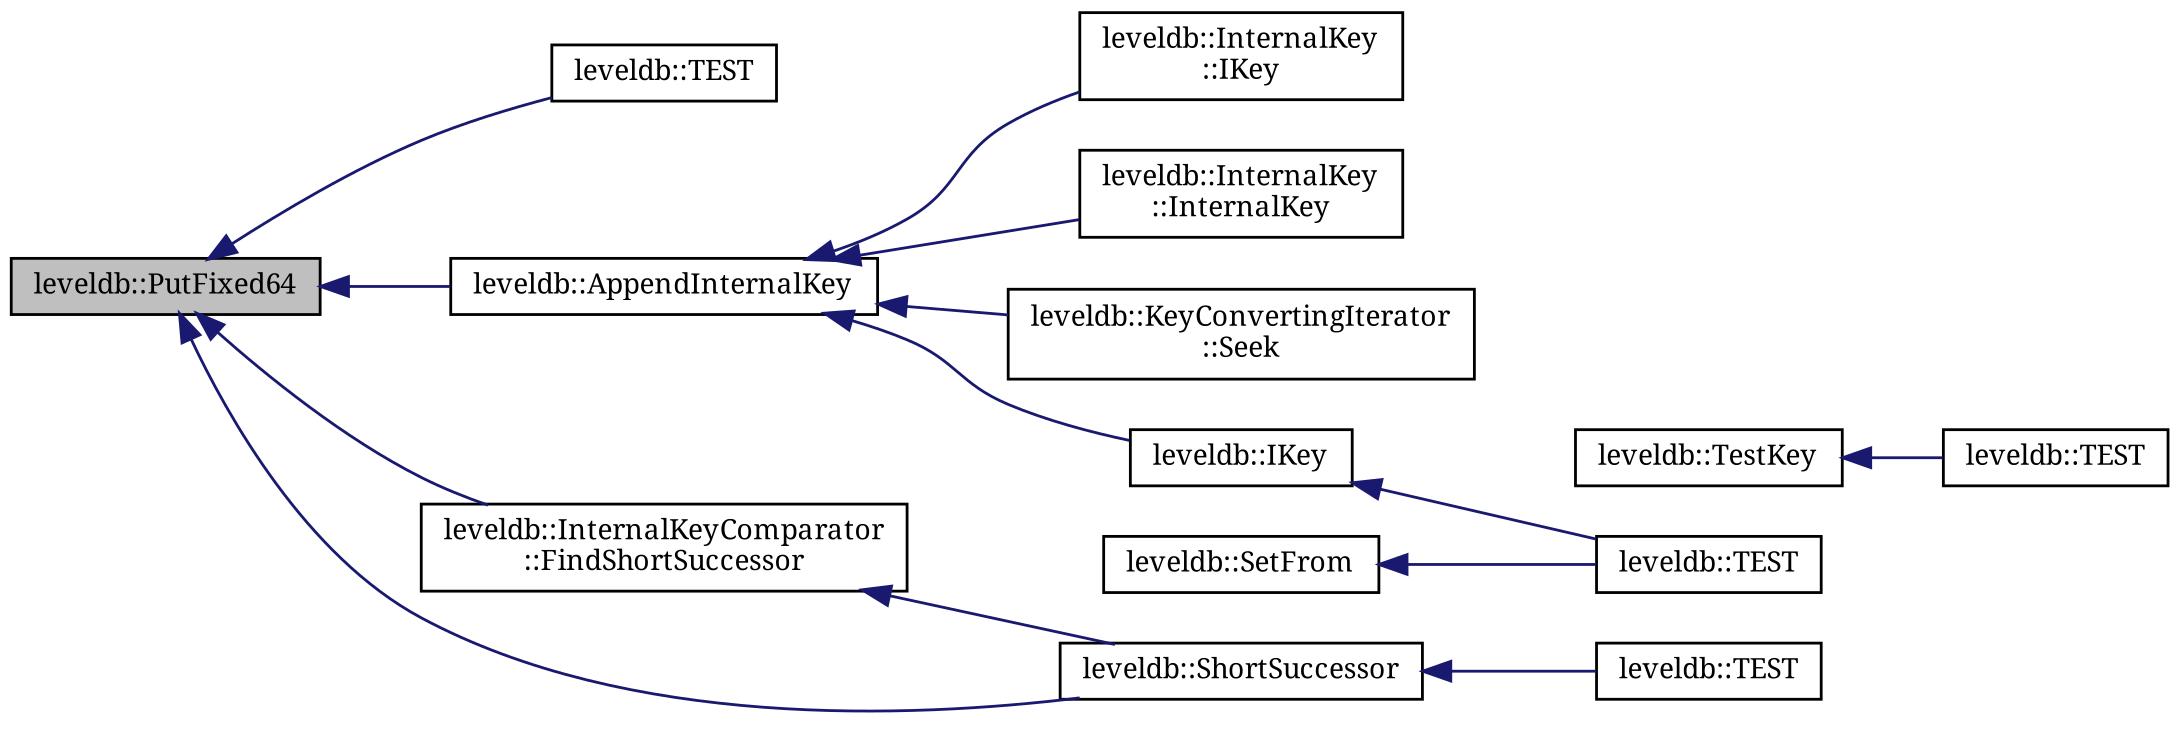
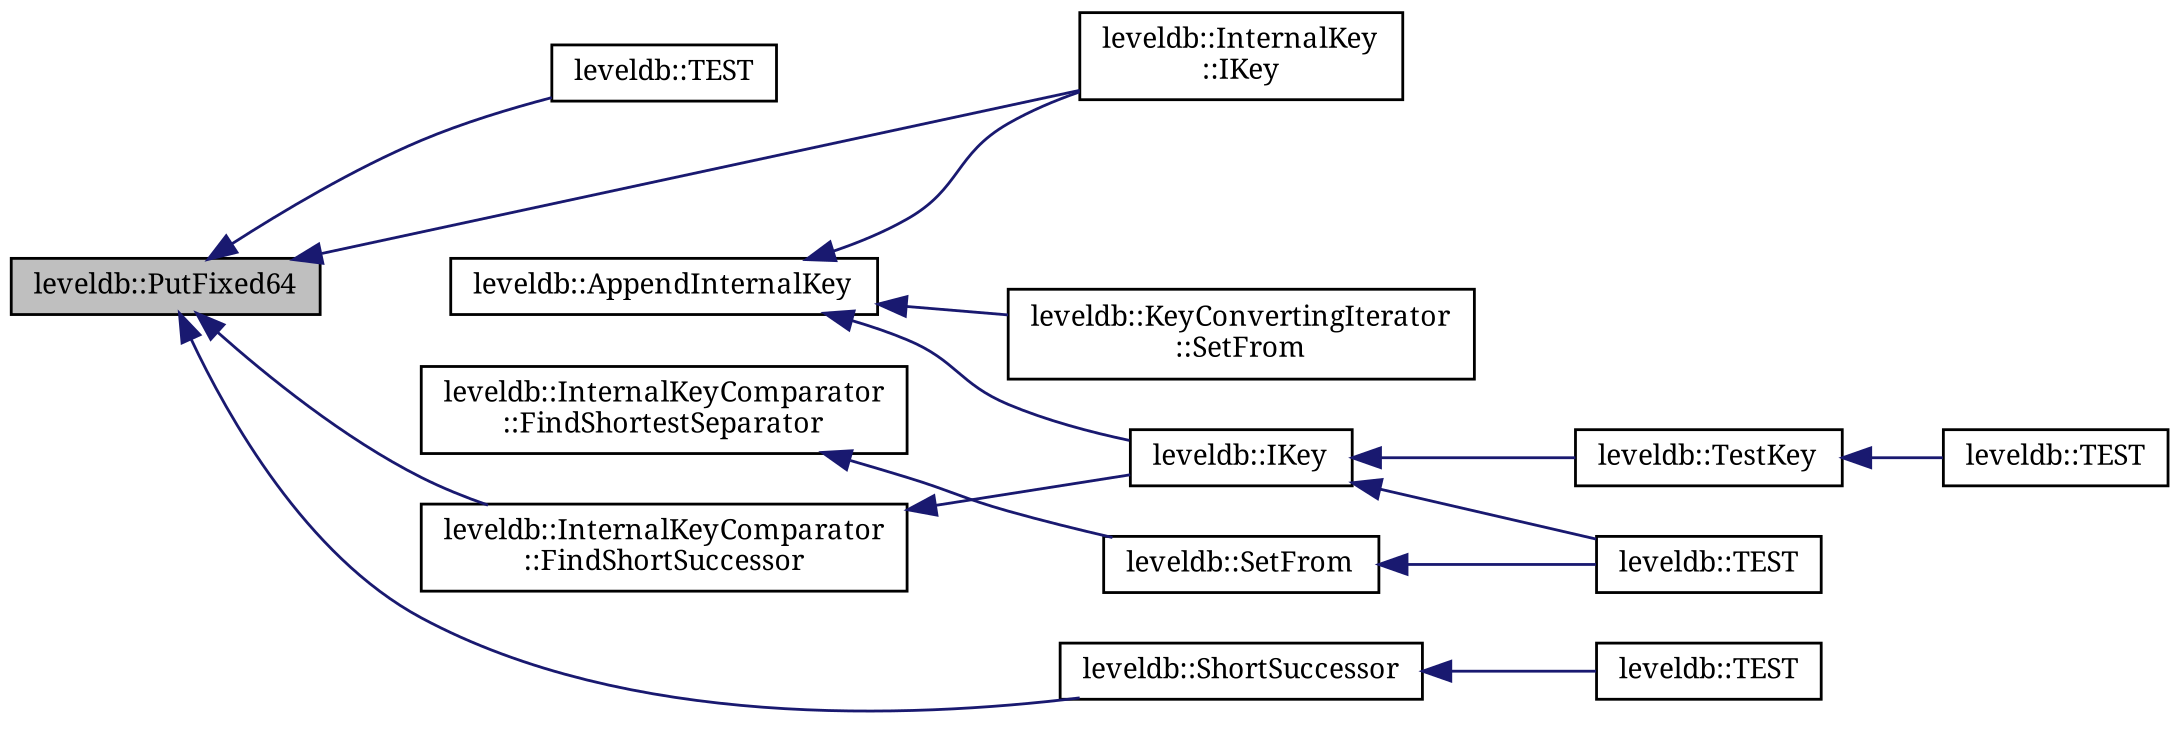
node "leveldb::InternalKey ::InternalKey": removed
edge "leveldb::AppendInternalKey" -> "leveldb::PutFixed64": now "leveldb::InternalKey ::IKey" -> "leveldb::PutFixed64"
node "leveldb::KeyConvertingIterator ::Seek": label "leveldb::KeyConvertingIterator ::Seek" -> "leveldb::KeyConvertingIterator ::SetFrom"
node "leveldb::InternalKeyComparator ::FindShortestSeparator": added
edge "leveldb::TestKey" -> "leveldb::IKey": added
edge "leveldb::ShortSuccessor" -> "leveldb::InternalKeyComparator ::FindShortSuccessor": now "leveldb::IKey" -> "leveldb::InternalKeyComparator ::FindShortSuccessor"
